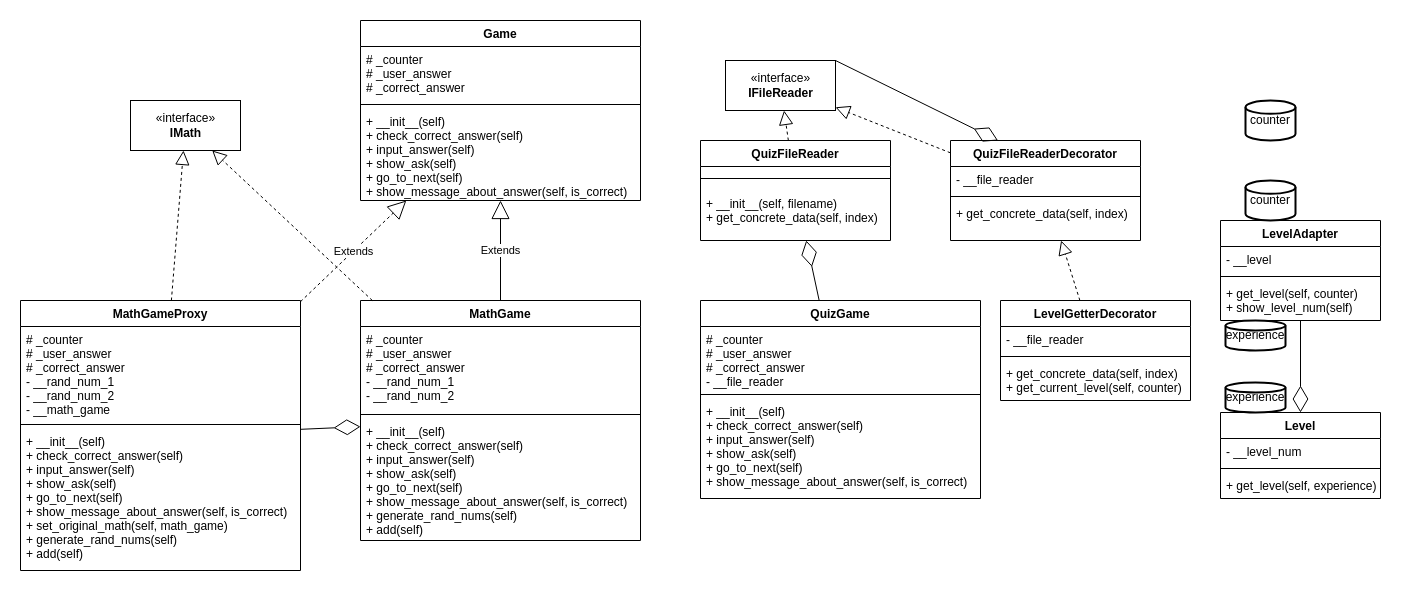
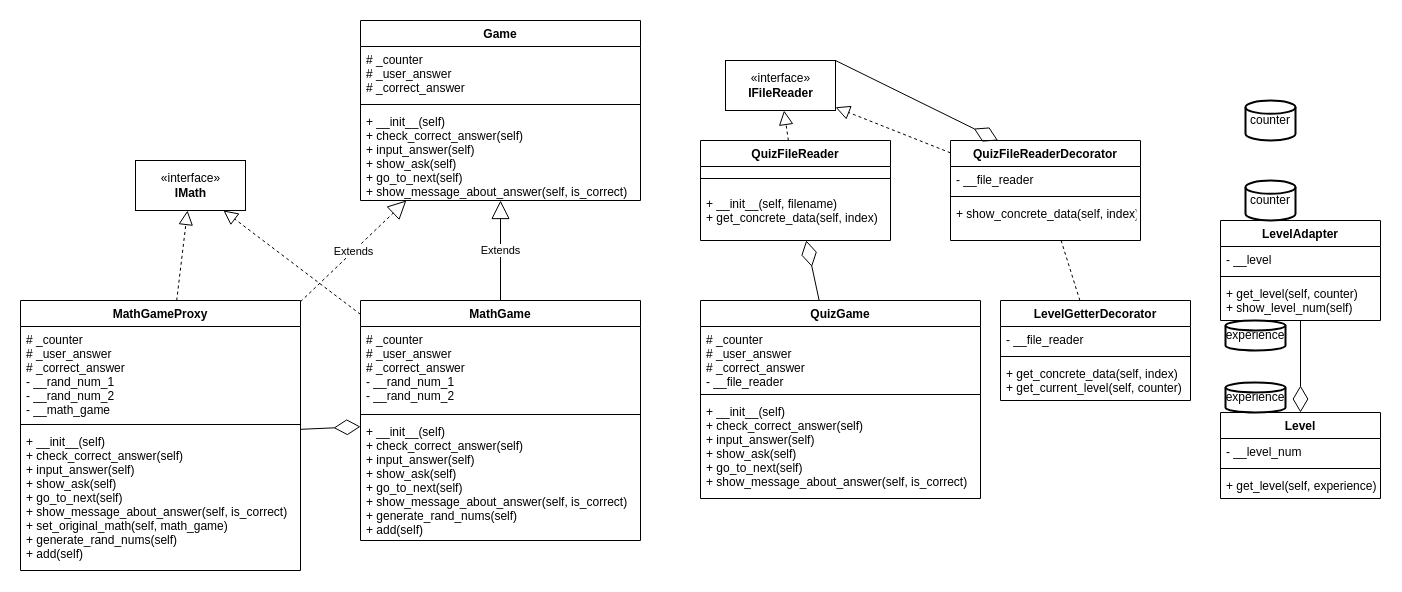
node "«interface» IMath": moved (186, 126) -> (191, 186)
node "+ get_concrete_data(self, index)": label "+ get_concrete_data(self, index)" -> "+ show_concrete_data(self, index)"
edge "LevelGetterDecorator" -> "QuizFileReaderDecorator": arrowhead block -> none
